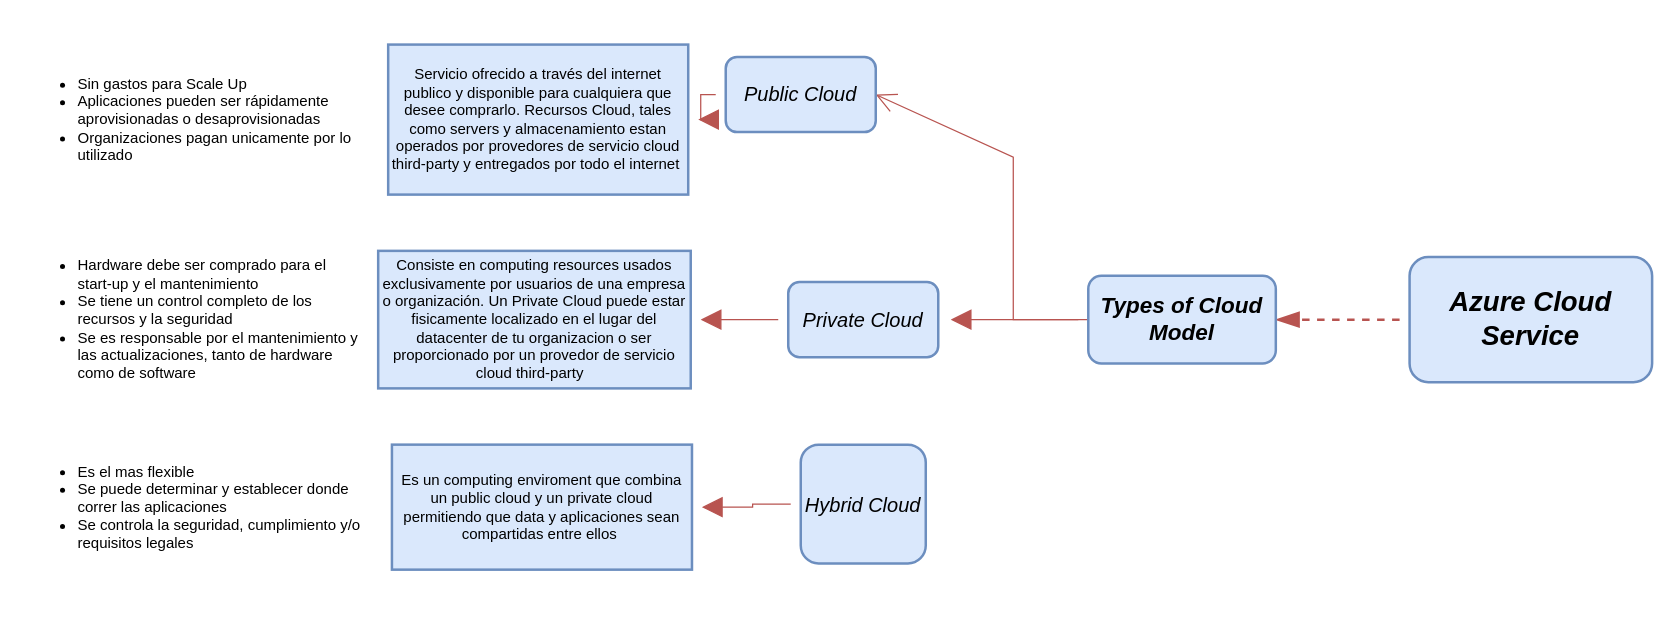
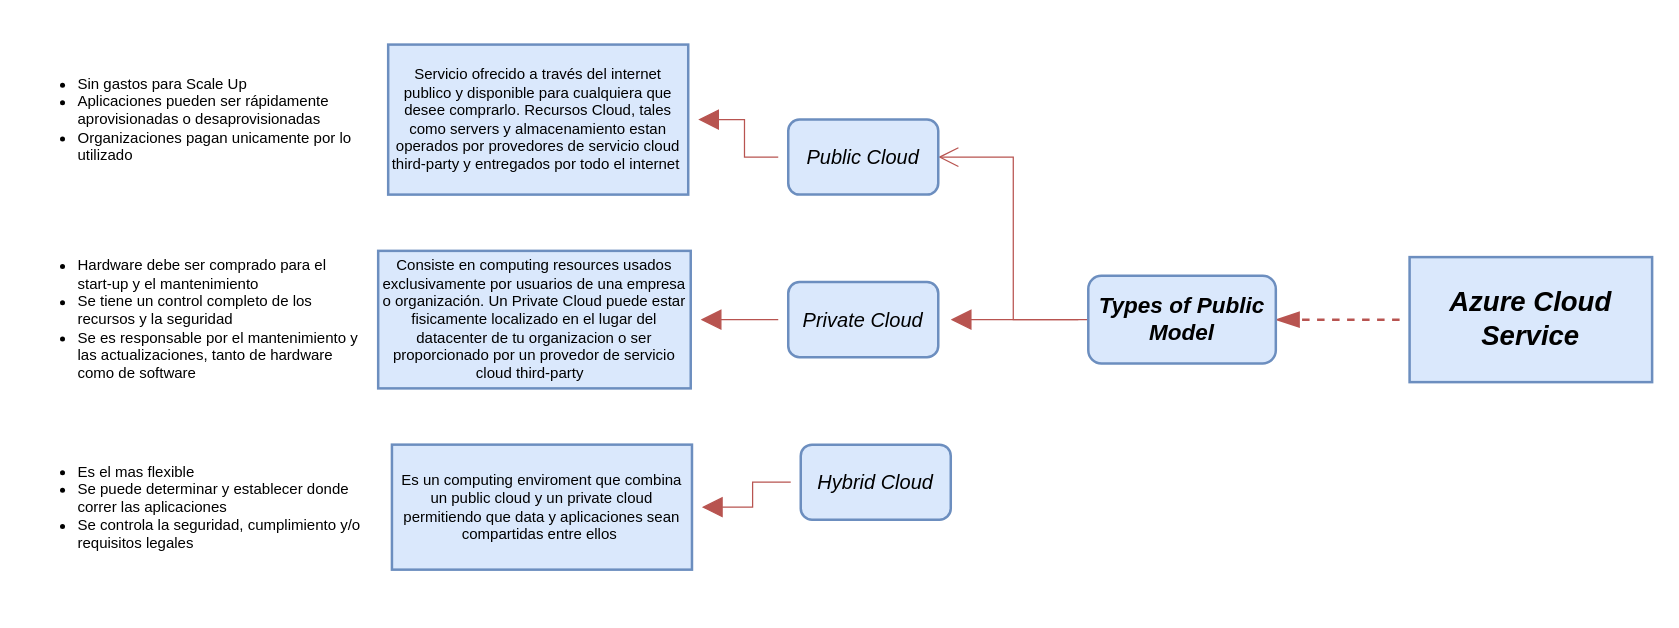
node "Public Cloud": moved (801, 94) -> (863, 157)
node "Types of Cloud Model": label "Types of Cloud Model" -> "Types of Public Model"
node "Azure Cloud Service": shape rounded rectangle -> rectangle
node "Hybrid Cloud": size 125x119 -> 150x75
